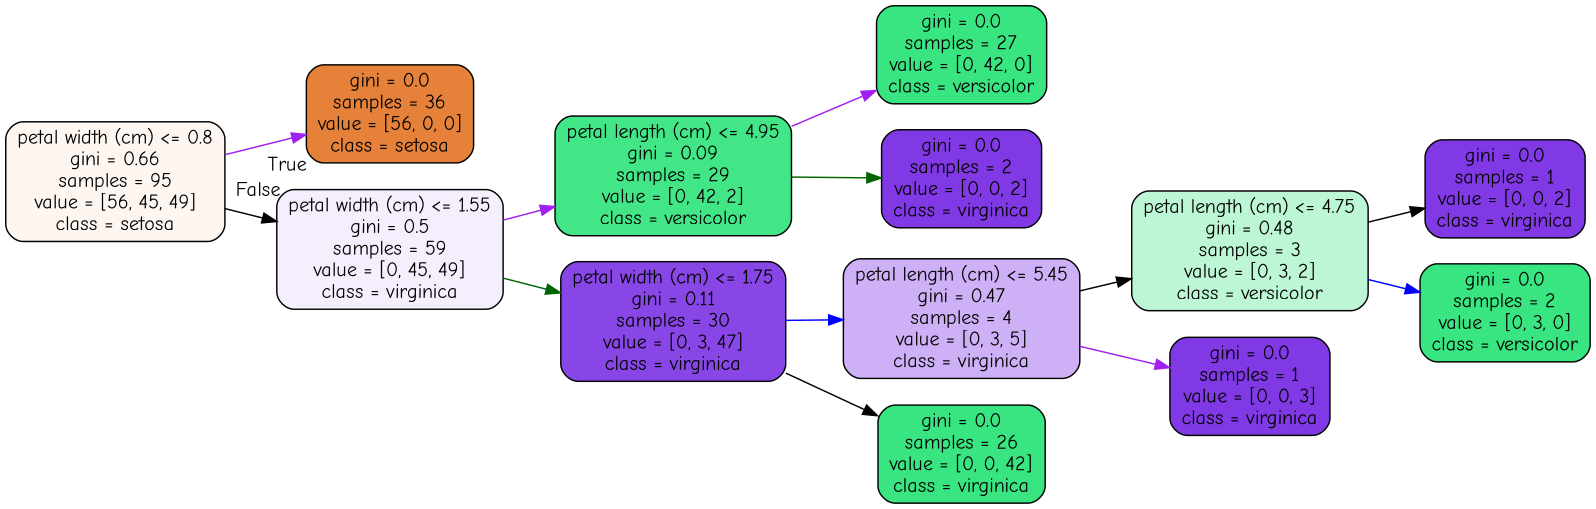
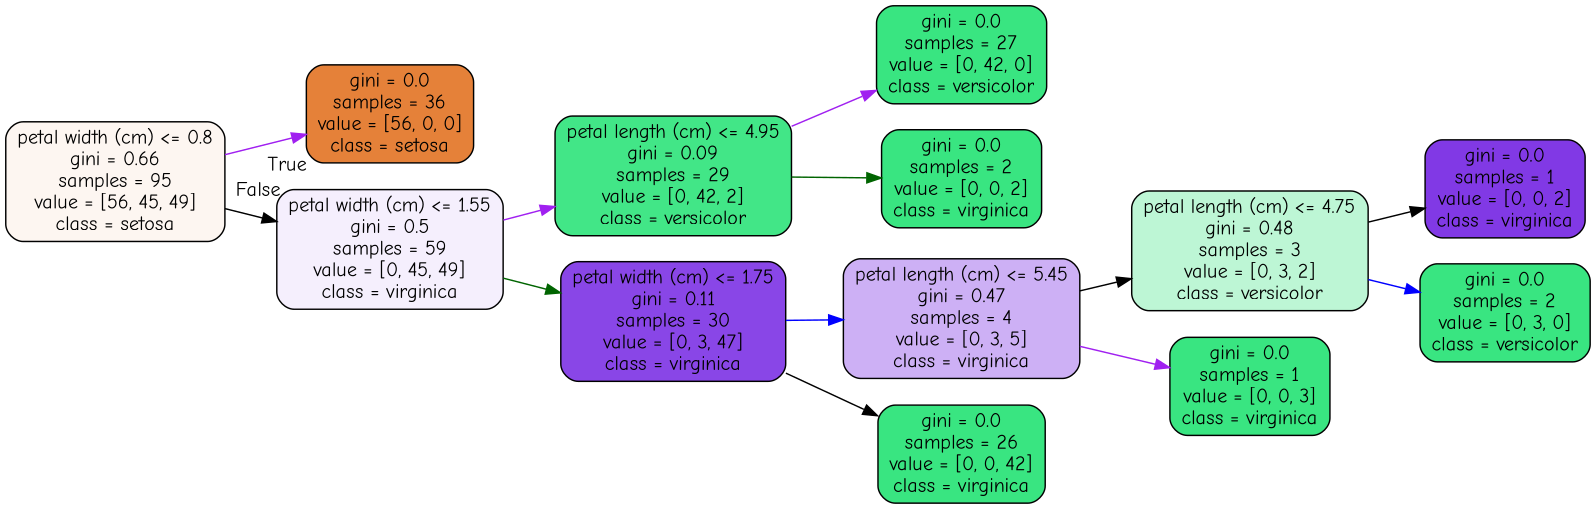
node "gini = 0.0 samples = 2 value = [0, 0, 2] class = virginica": fillcolor #8139e5 -> #39e581
node "gini = 0.0 samples = 1 value = [0, 0, 3] class = virginica": fillcolor #8139e5 -> #39e581
